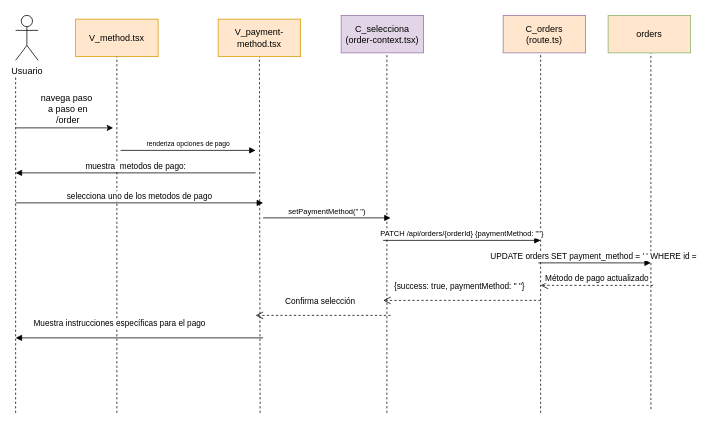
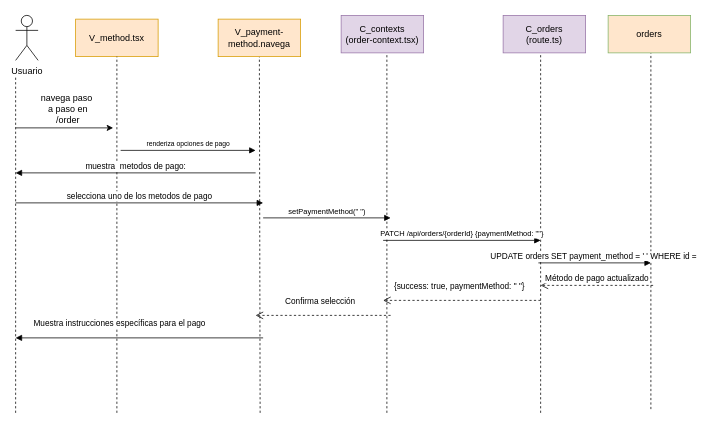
node "C_selecciona (order-context.tsx)": label "C_selecciona (order-context.tsx)" -> "C_contexts (order-context.tsx)"
node "C_orders (route.ts)": fillcolor #ffe6cc -> #e1d5e7
node "V_payment-method.tsx": label "V_payment-method.tsx" -> "V_payment-method.navega"
